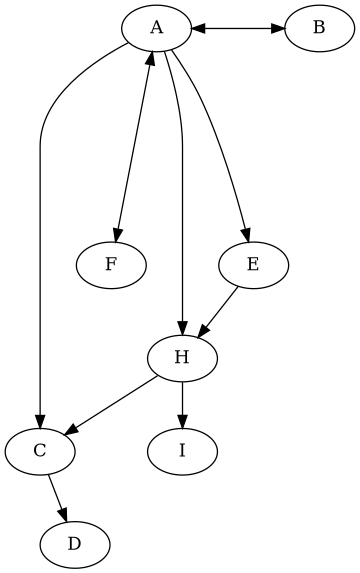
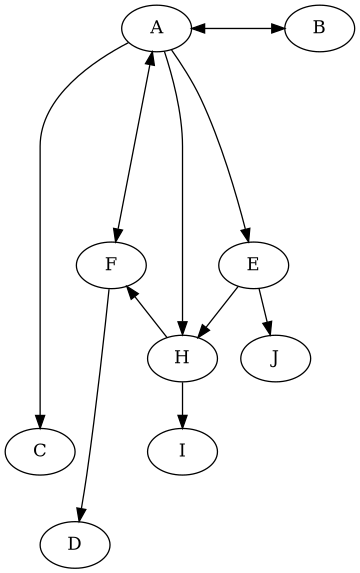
node "J": added
edge "H" -> "C": now "H" -> "F"
edge "C" -> "D": now "F" -> "D"
